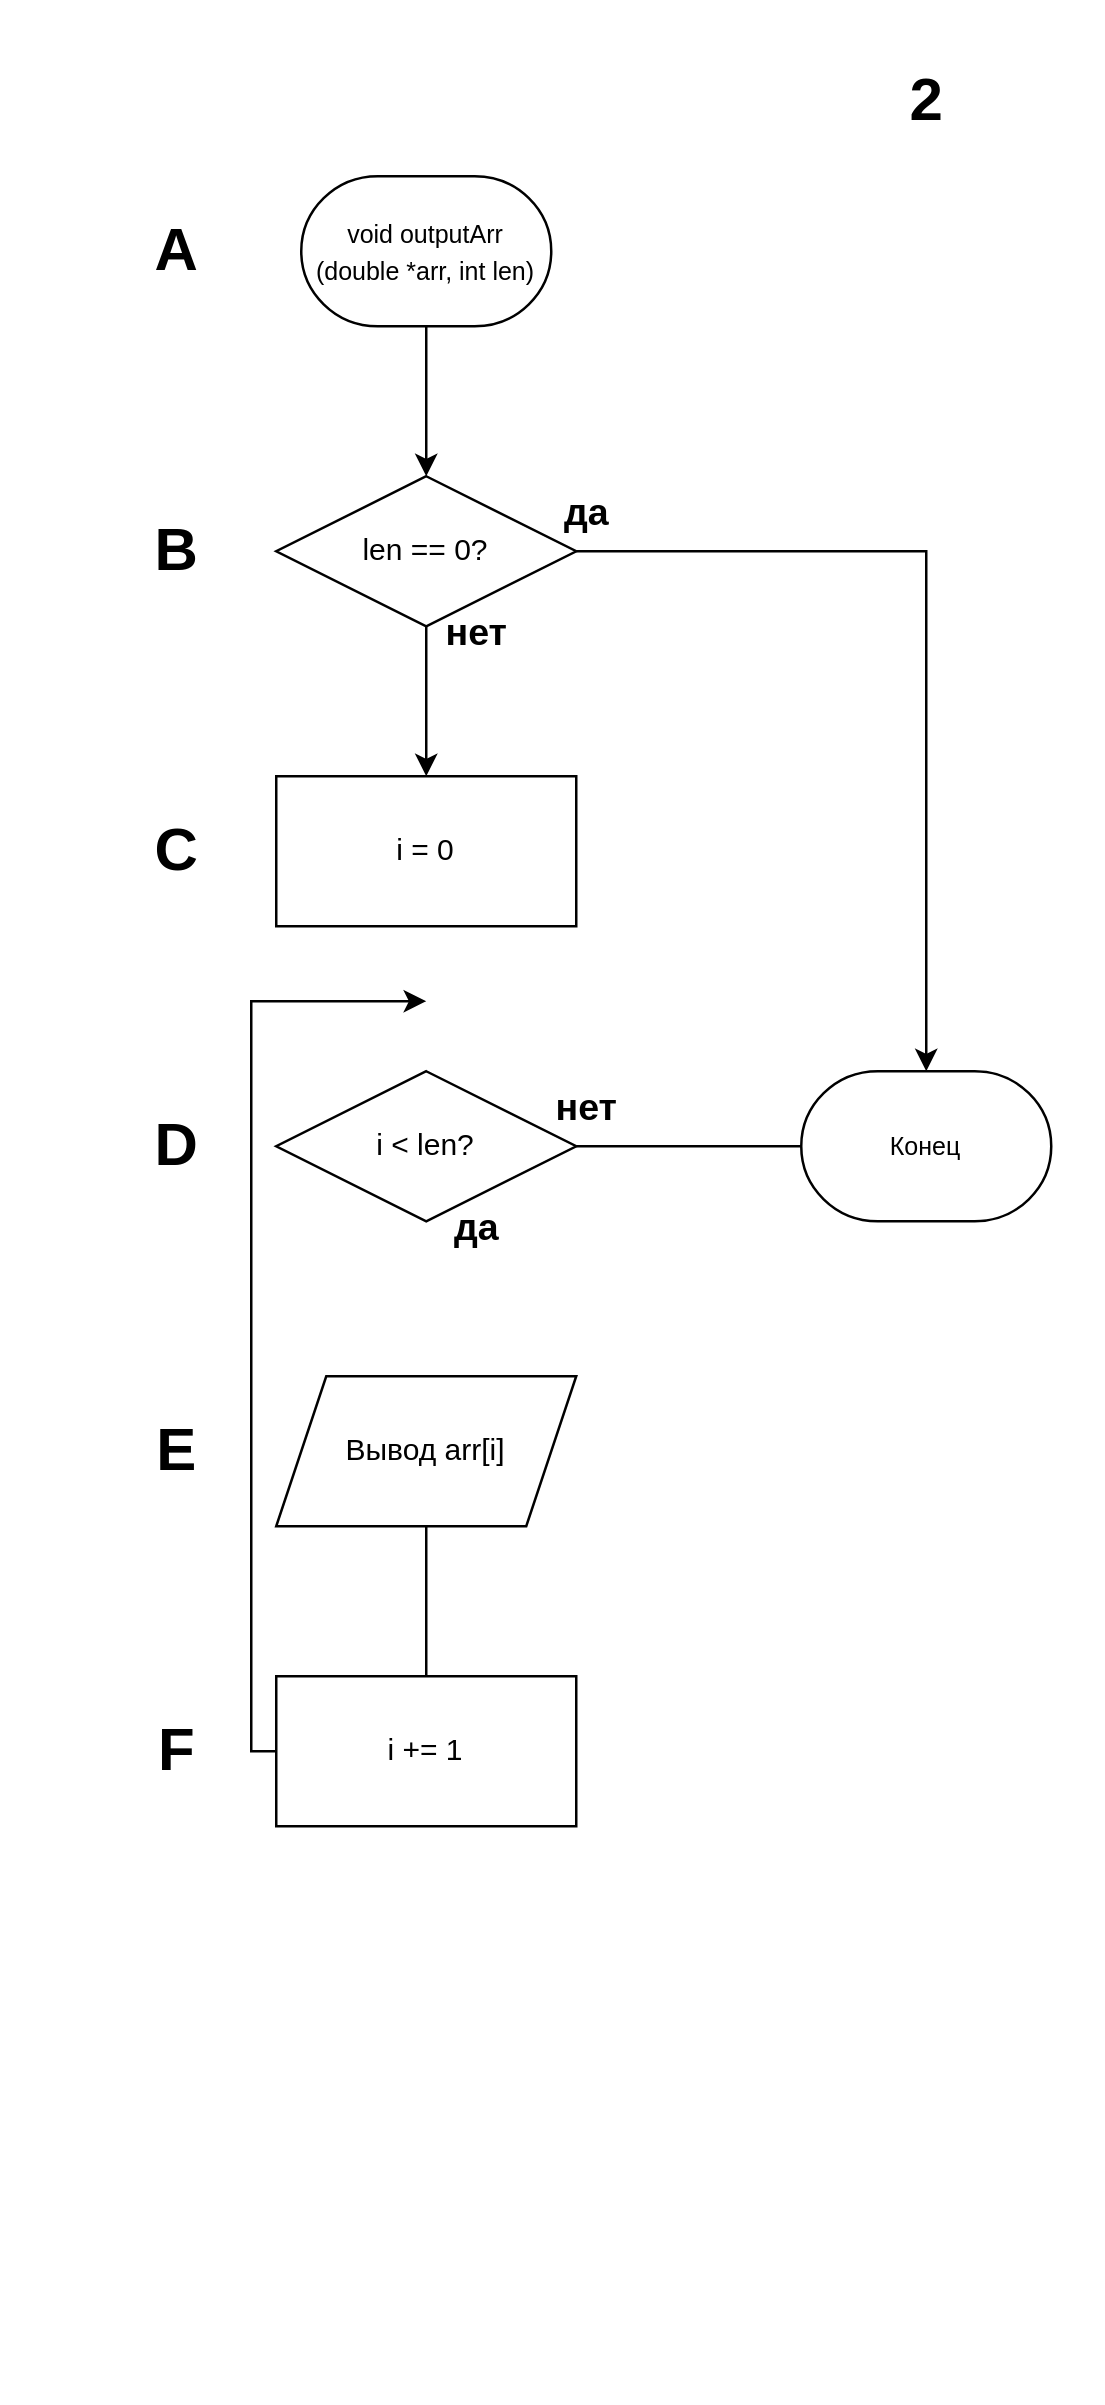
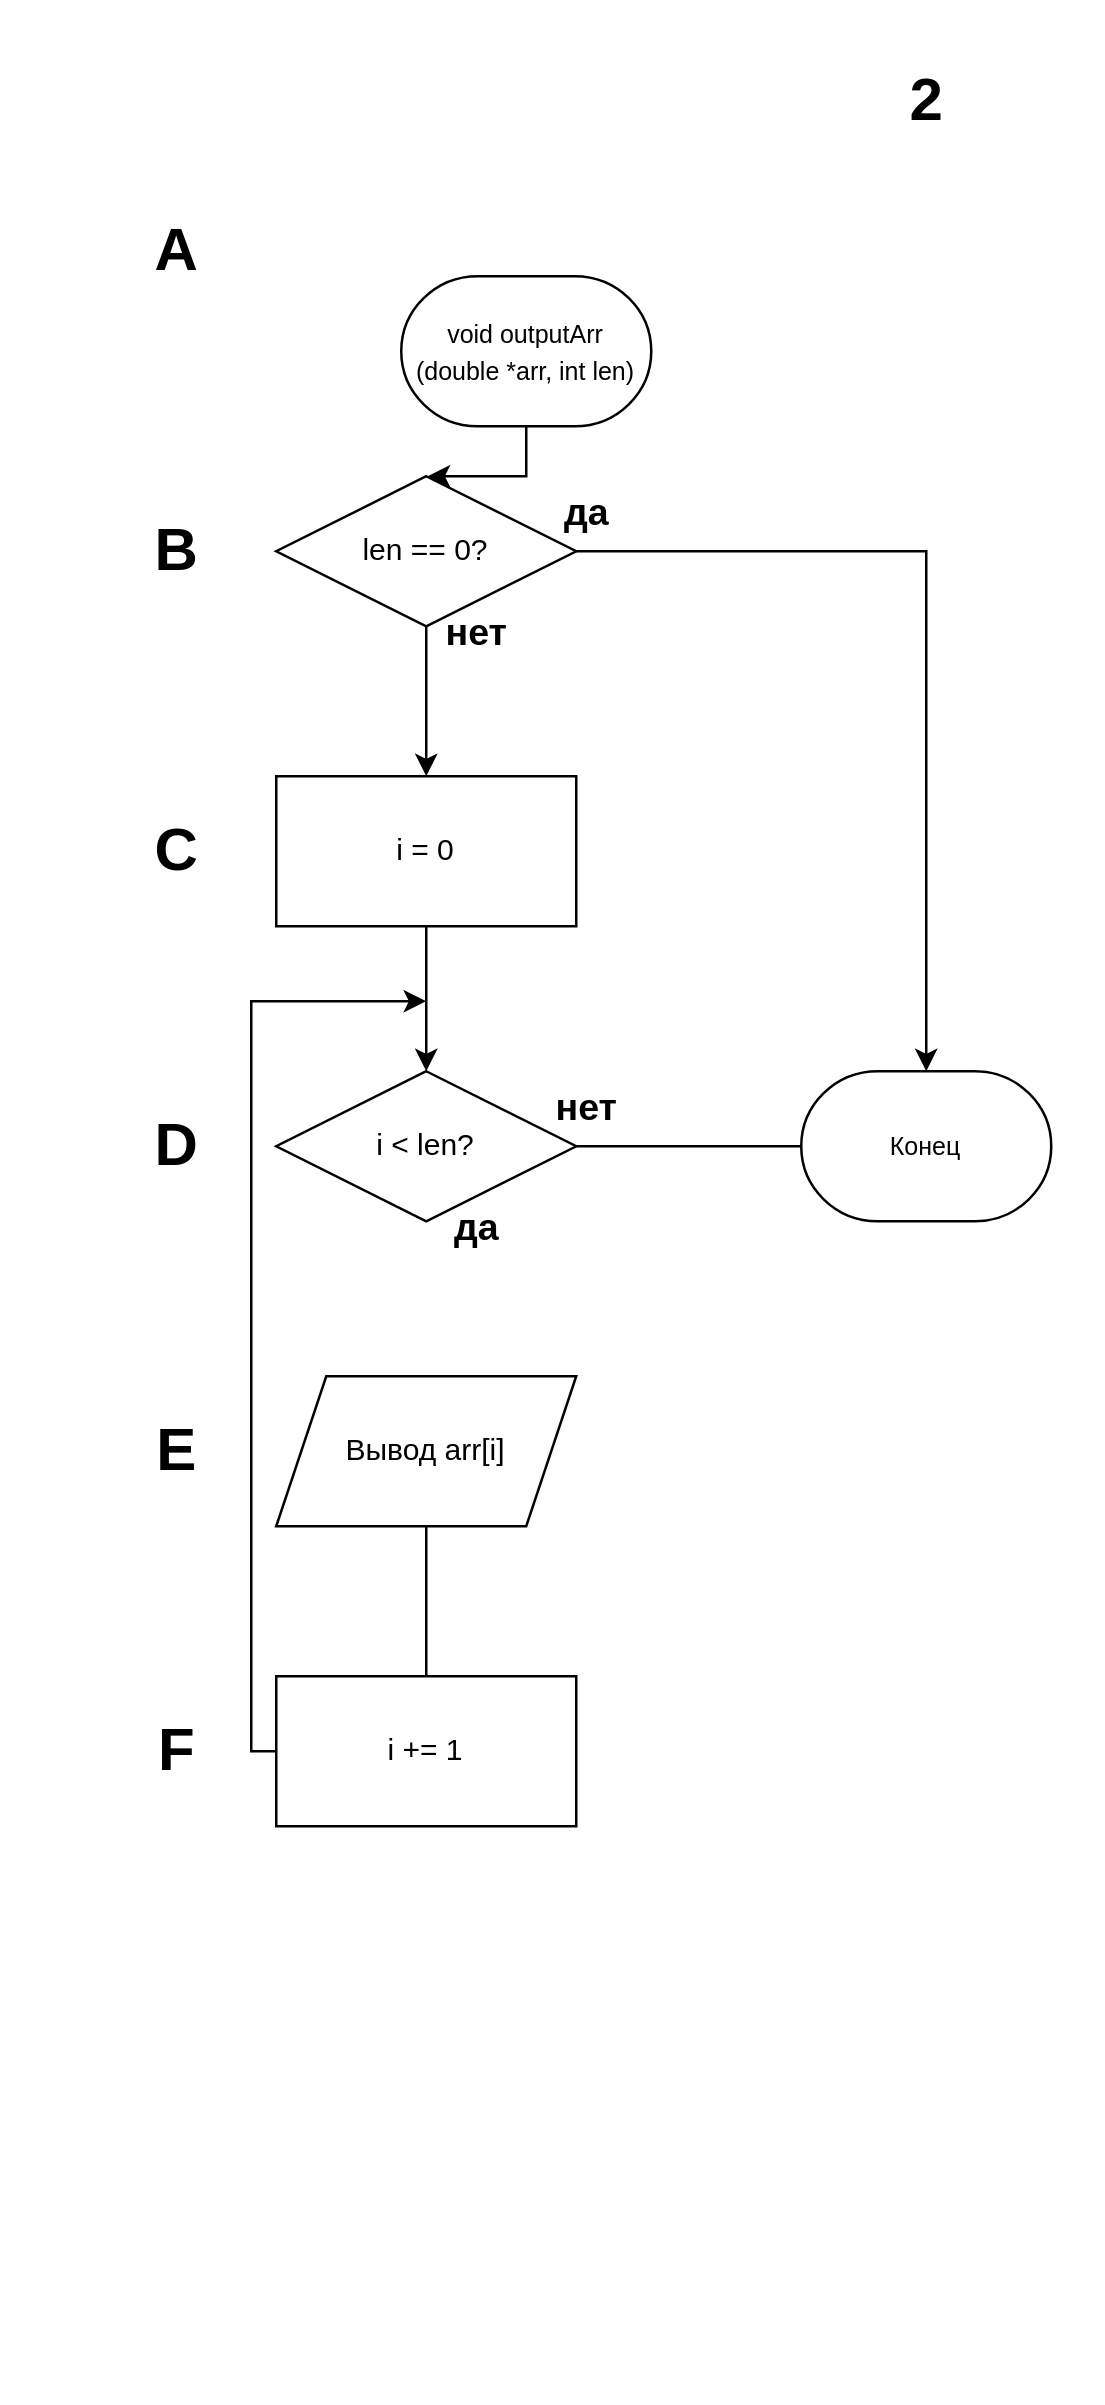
node "void outputArr (double *arr, int len)": moved (426, 251) -> (526, 351)
edge "i = 0" -> "i < len?": added
